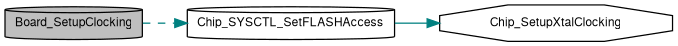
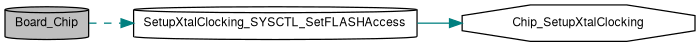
node "Board_SetupClocking": label "Board_SetupClocking" -> "Board_Chip"
node "Chip_SYSCTL_SetFLASHAccess": label "Chip_SYSCTL_SetFLASHAccess" -> "SetupXtalClocking_SYSCTL_SetFLASHAccess"
